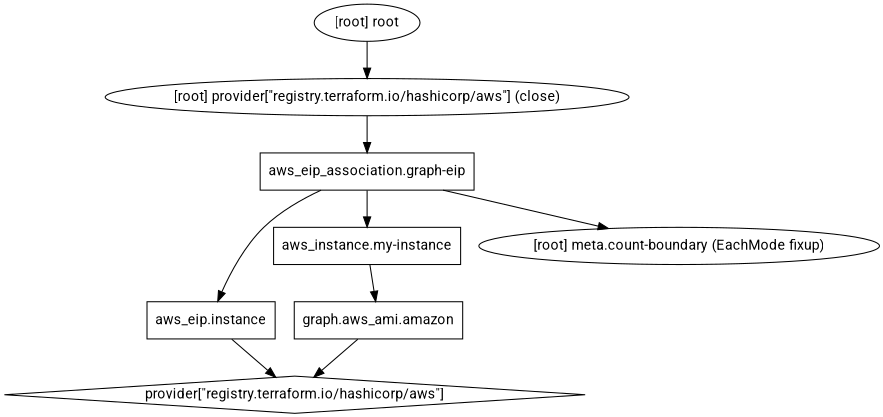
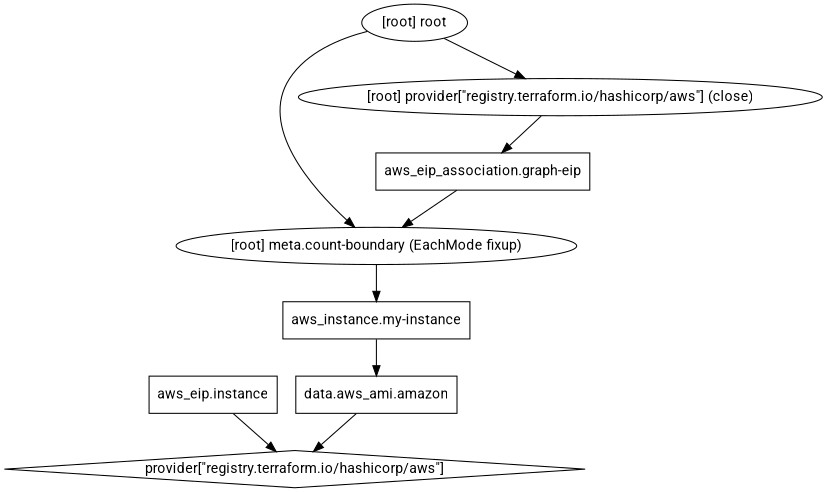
edge "[root] root" -> "[root] meta.count-boundary (EachMode fixup)": added
edge "aws_eip_association.graph-eip" -> "aws_instance.my-instance": now "[root] meta.count-boundary (EachMode fixup)" -> "aws_instance.my-instance"
edge "aws_eip_association.graph-eip" -> "aws_eip.instance": removed
node "graph.aws_ami.amazon": label "graph.aws_ami.amazon" -> "data.aws_ami.amazon"
